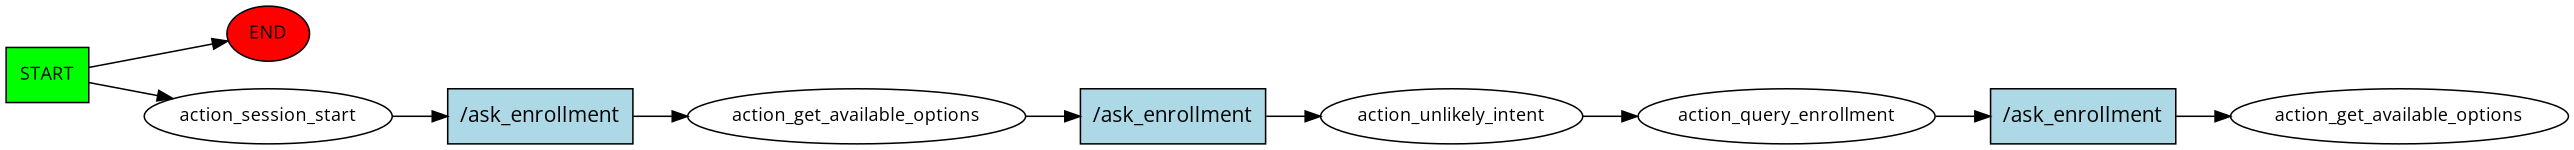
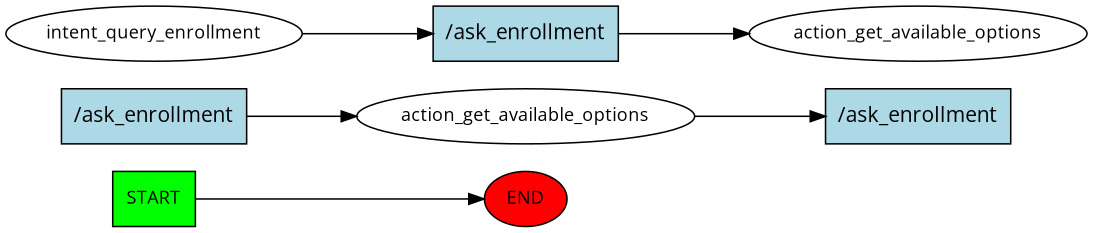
node "action_session_start": removed
node "action_unlikely_intent": removed
node "action_query_enrollment": label "action_query_enrollment" -> "intent_query_enrollment"
